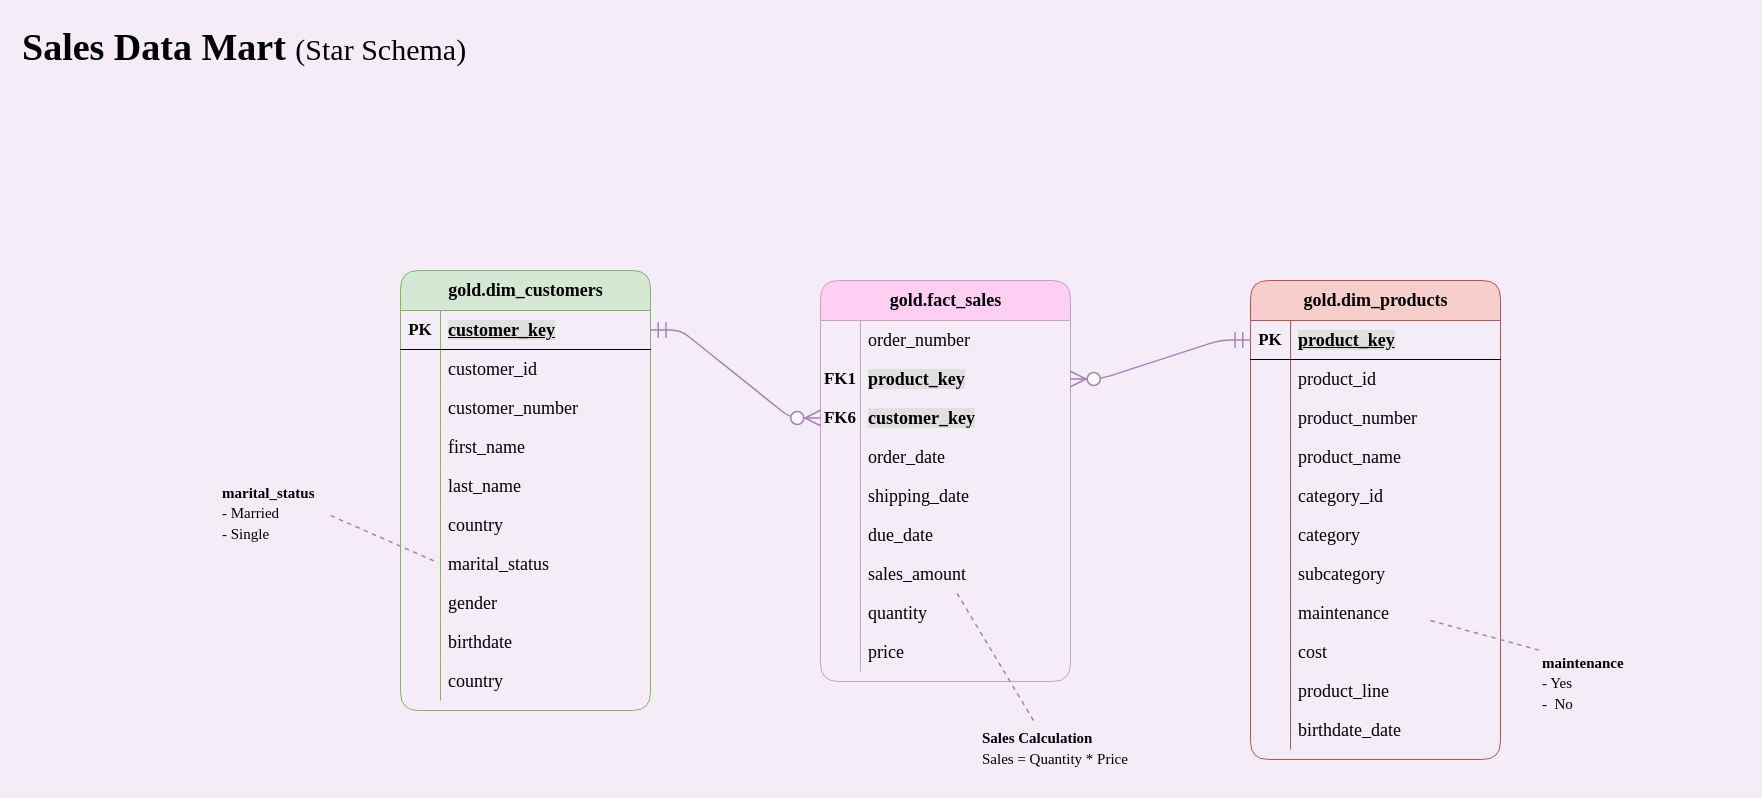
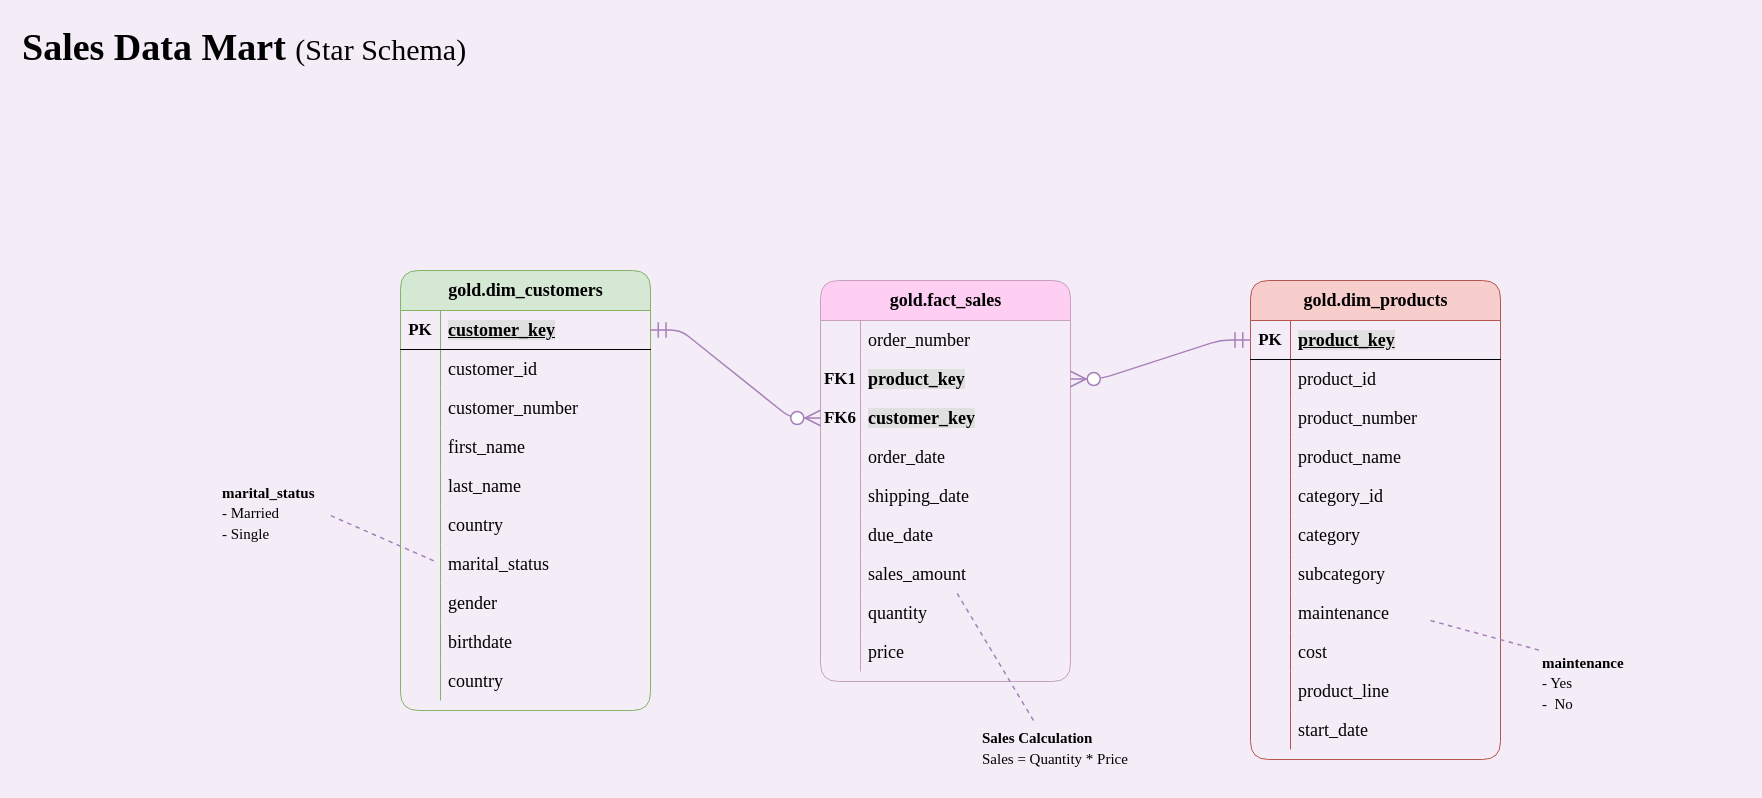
node "birthdate_date": label "birthdate_date" -> "start_date"
